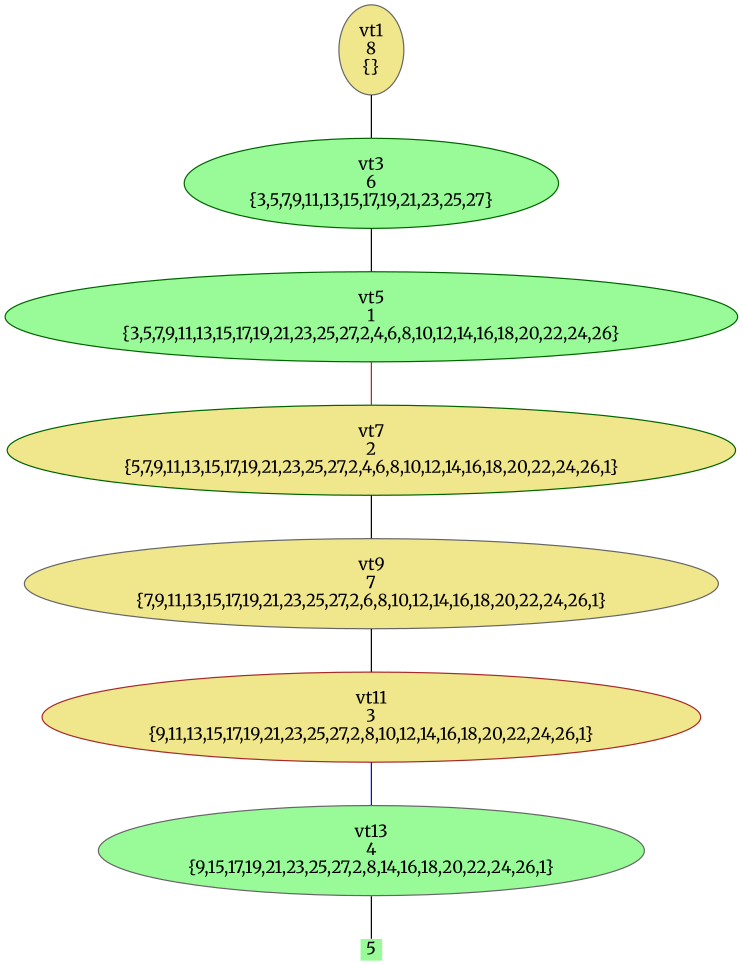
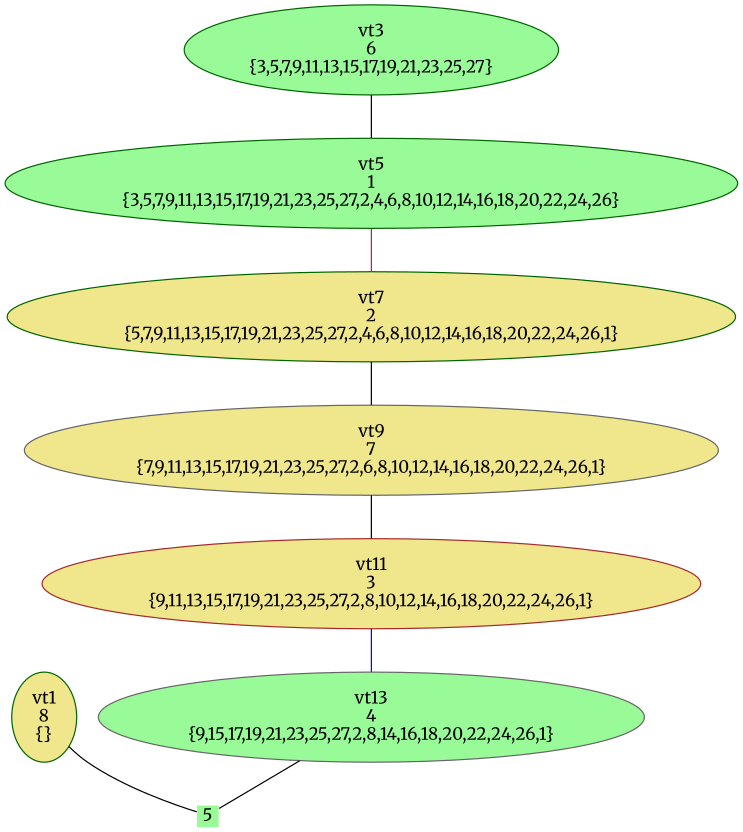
node "vt1 8 {}": color gray40 -> darkgreen
edge "vt1 8 {}" -- "vt3 6 {3,5,7,9,11,13,15,17,19,21,23,25,27}": now "vt1 8 {}" -- "5"
